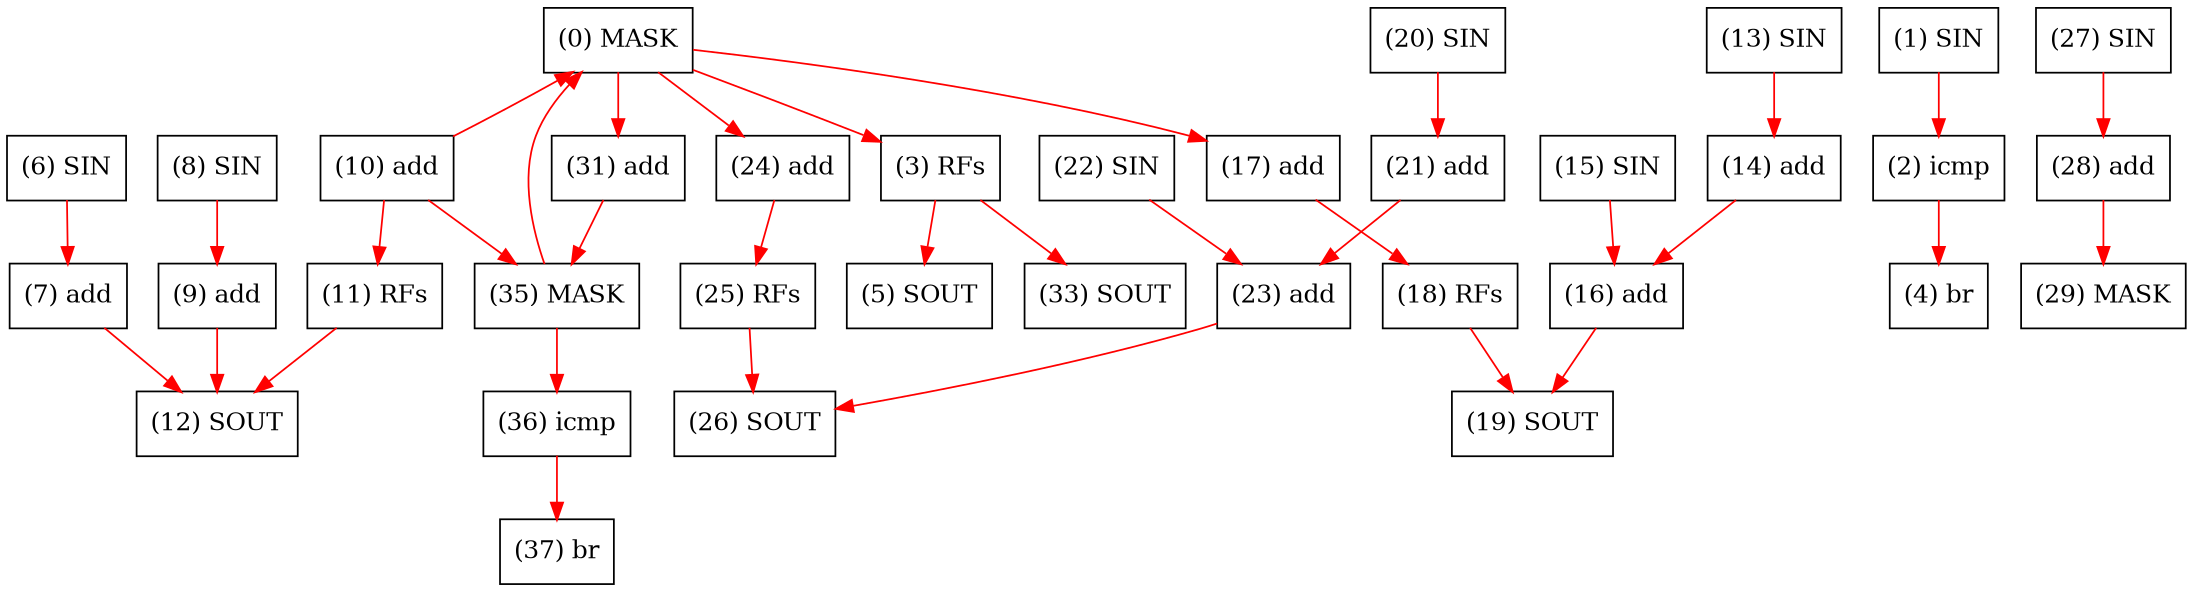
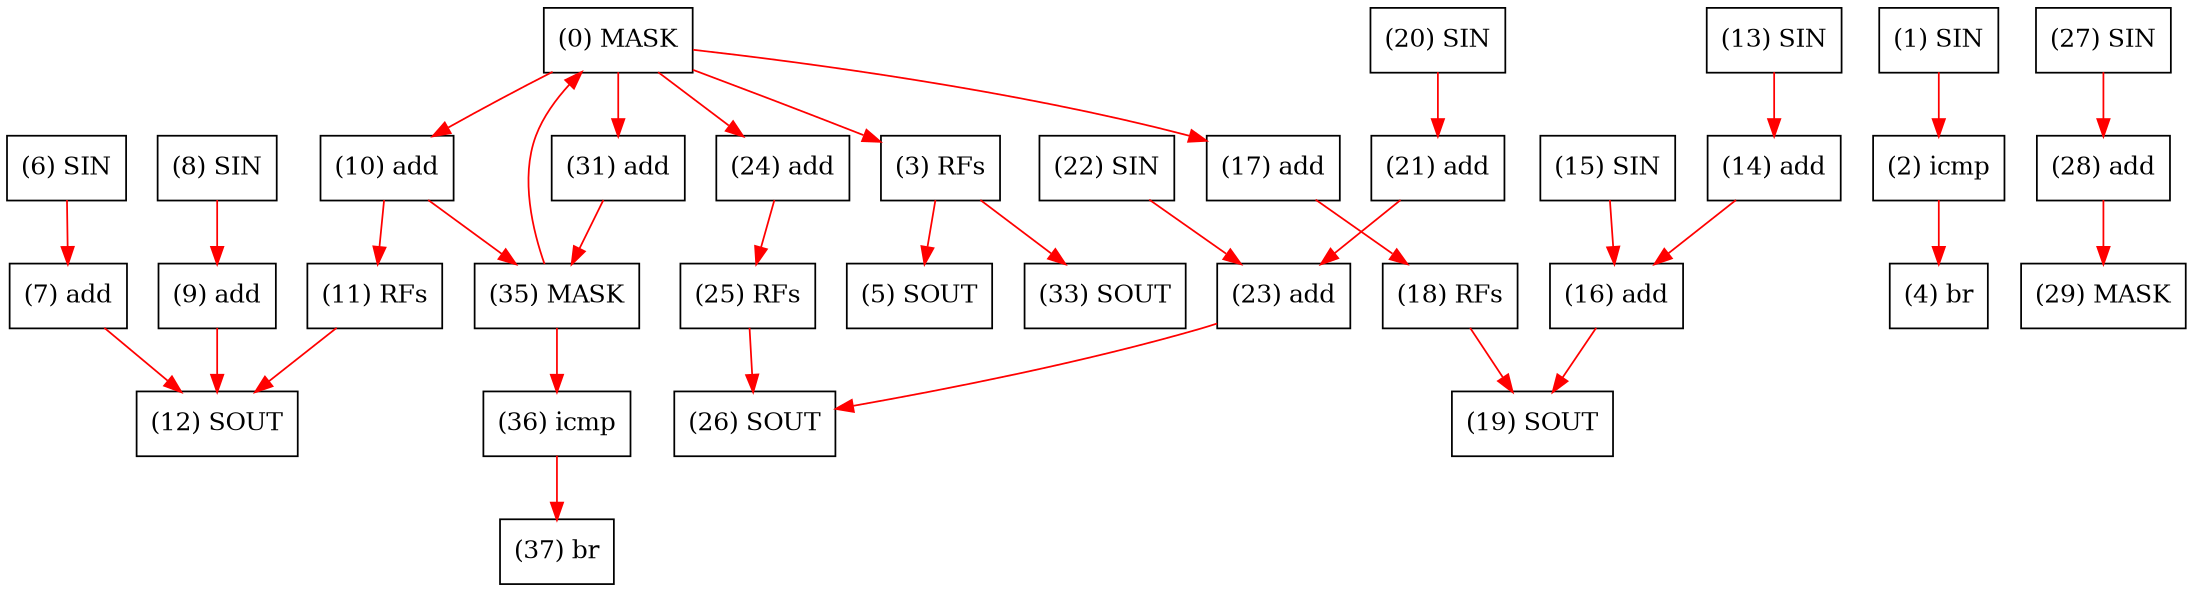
edge "(10) add" -> "(0) MASK": reversed
